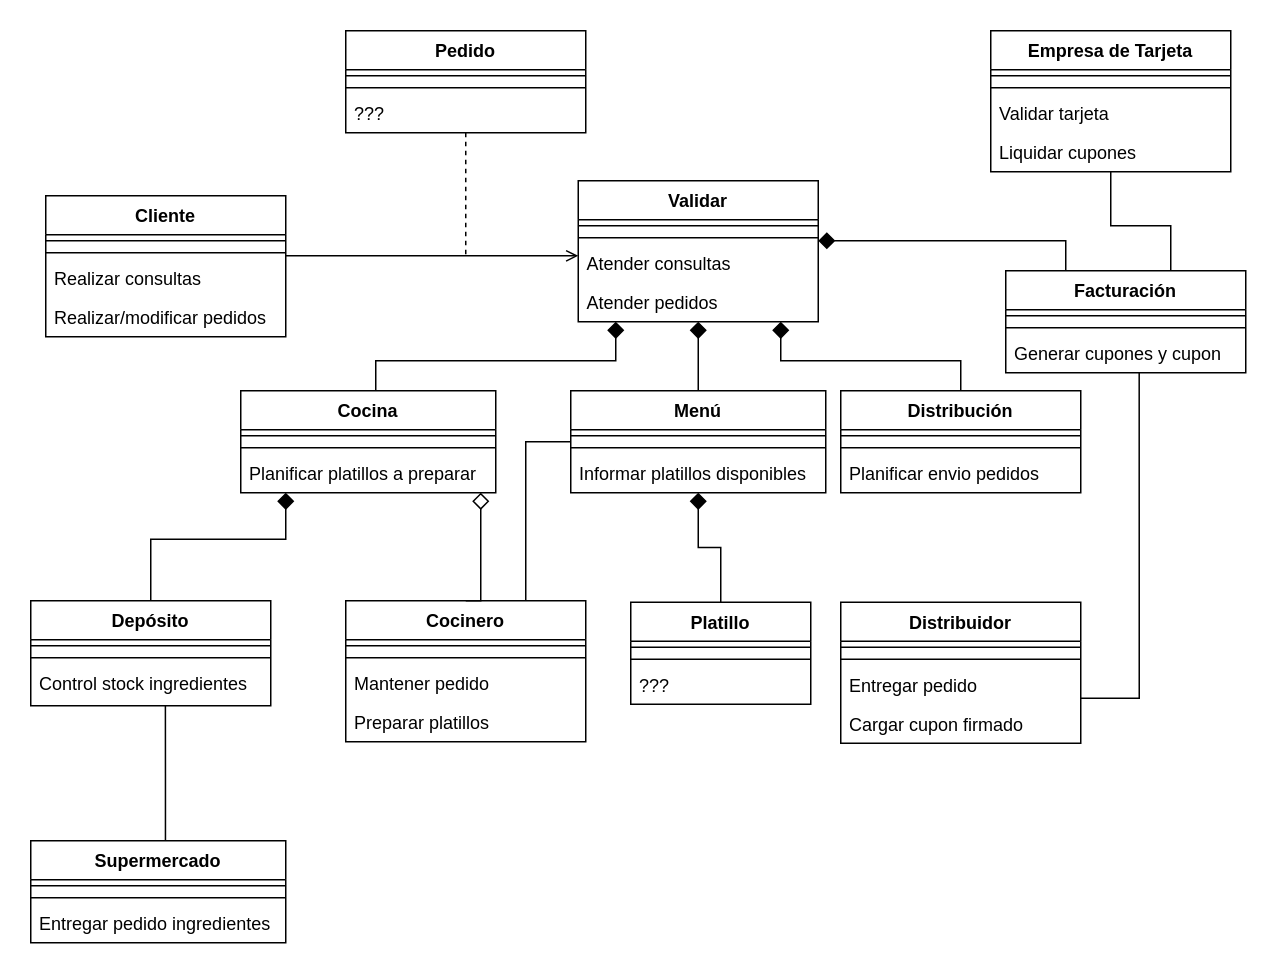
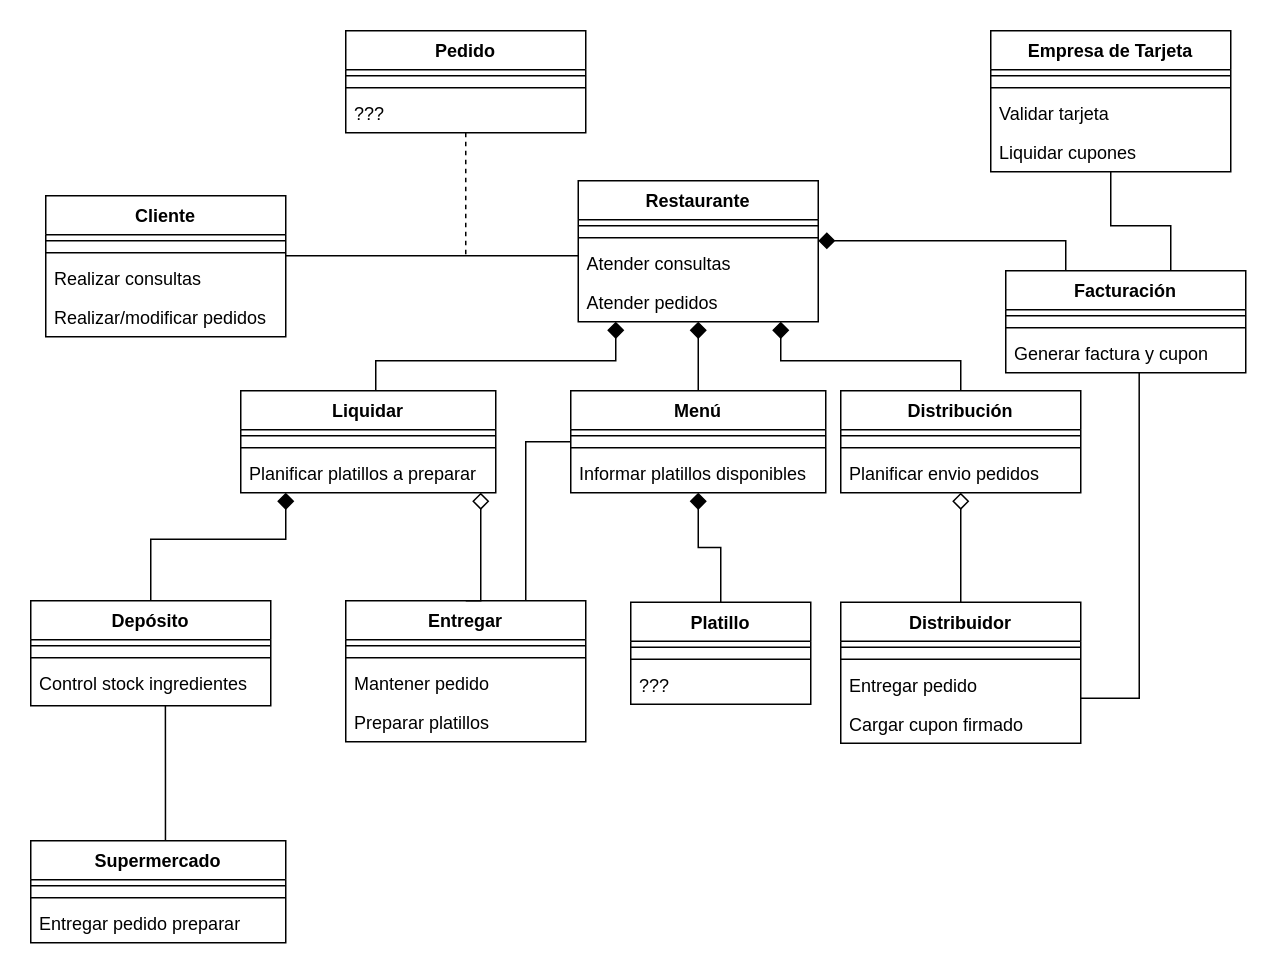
node "Validar": label "Validar" -> "Restaurante"
edge "Cliente" -> "Atender consultas": arrowhead open -> none
node "Generar cupones y cupon": label "Generar cupones y cupon" -> "Generar factura y cupon"
node "Cocina": label "Cocina" -> "Liquidar"
edge "Distribuidor" -> "Distribución": added
node "Cocinero": label "Cocinero" -> "Entregar"
node "Entregar pedido ingredientes": label "Entregar pedido ingredientes" -> "Entregar pedido preparar"
